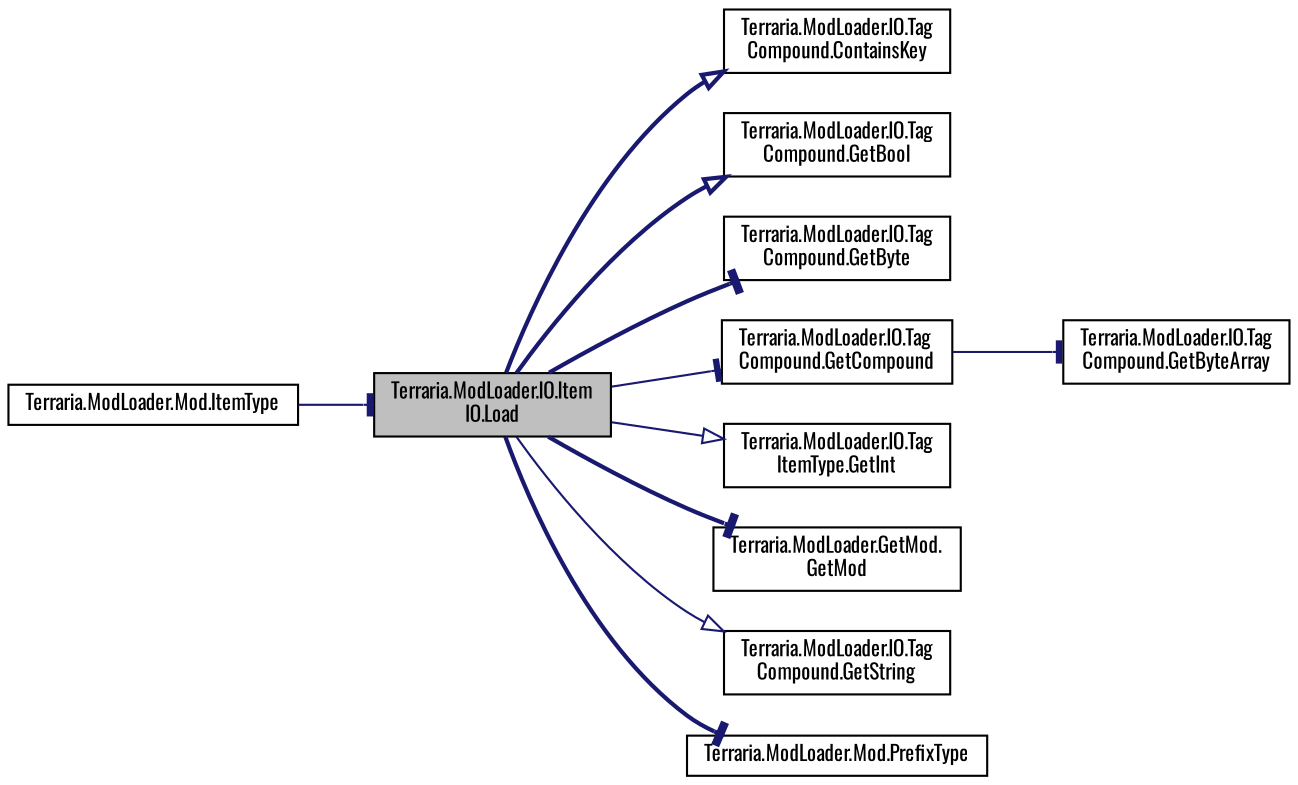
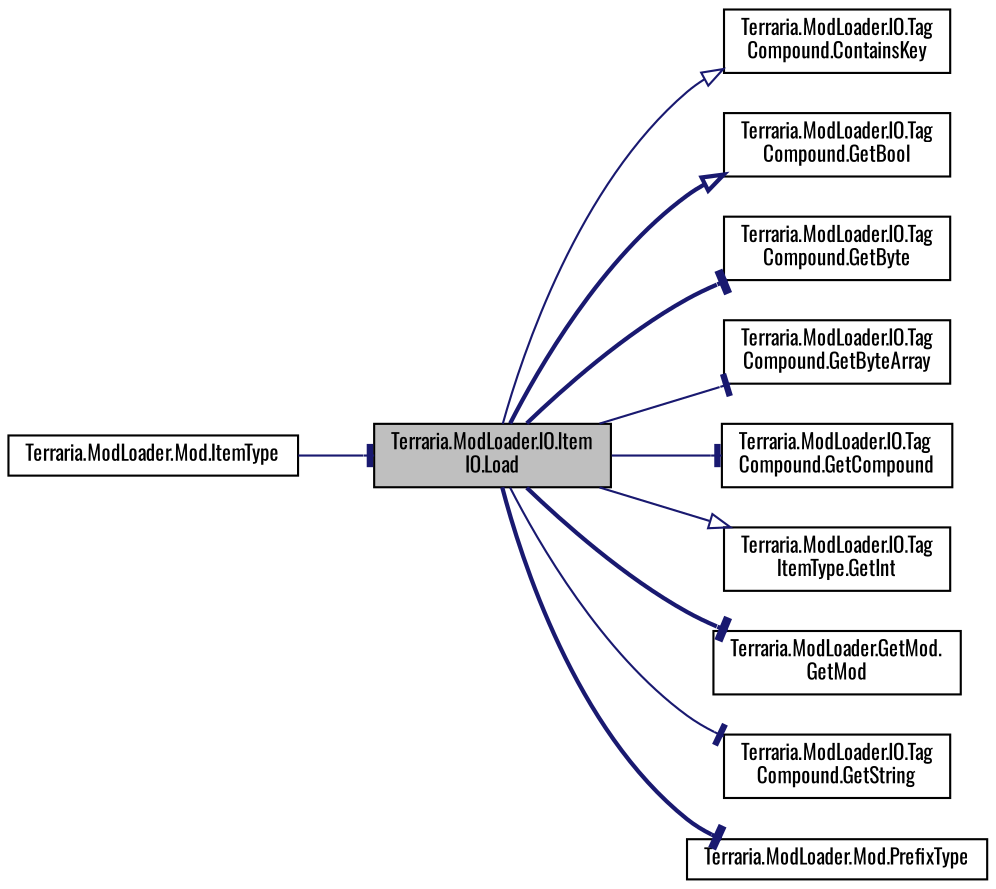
edge "Terraria.ModLoader.IO.Item IO.Load" -> "Terraria.ModLoader.IO.Tag Compound.ContainsKey": style bold -> solid
edge "Terraria.ModLoader.IO.Tag Compound.GetCompound" -> "Terraria.ModLoader.IO.Tag Compound.GetByteArray": now "Terraria.ModLoader.IO.Item IO.Load" -> "Terraria.ModLoader.IO.Tag Compound.GetByteArray"
edge "Terraria.ModLoader.IO.Item IO.Load" -> "Terraria.ModLoader.IO.Tag Compound.GetString": arrowhead onormal -> tee
